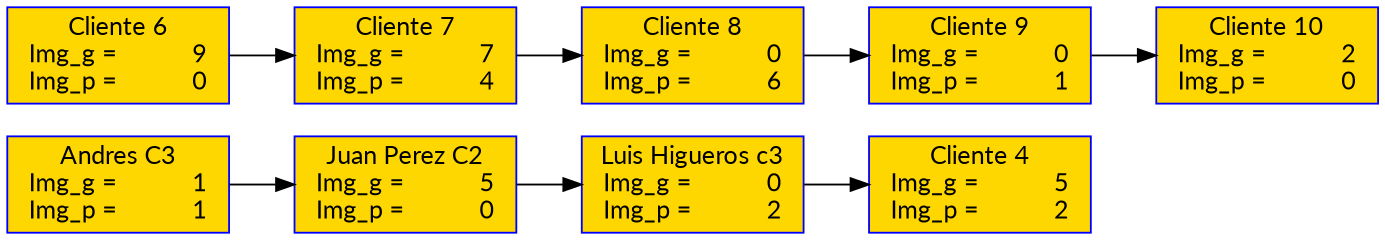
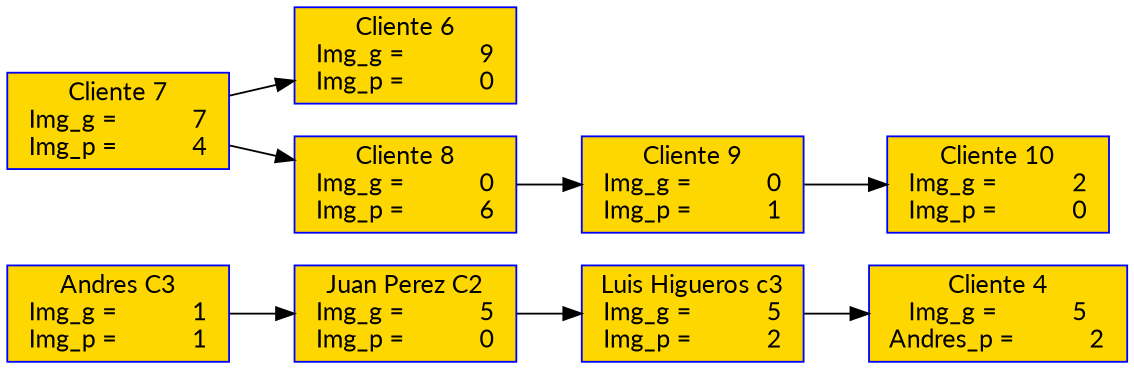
edge "Cliente 6 Img_g =           9 Img_p =           0" -> "Cliente 7 Img_g =           7 Img_p =           4": reversed
node "Luis Higueros c3 Img_g =           0 Img_p =           2": label "Luis Higueros c3 Img_g =           0 Img_p =           2" -> "Luis Higueros c3 Img_g =           5 Img_p =           2"
node "Cliente 4 Img_g =           5 Img_p =           2": label "Cliente 4 Img_g =           5 Img_p =           2" -> "Cliente 4 Img_g =           5 Andres_p =           2"
